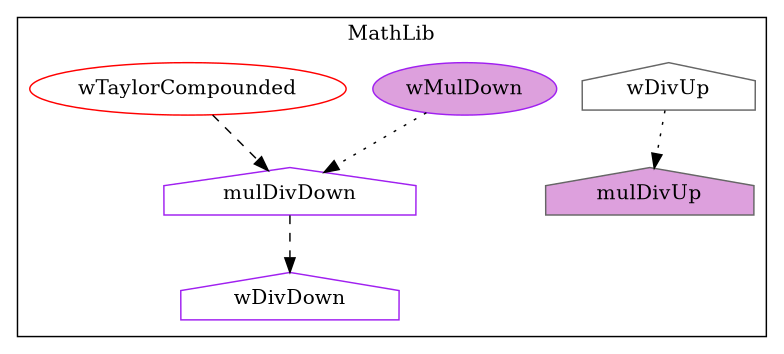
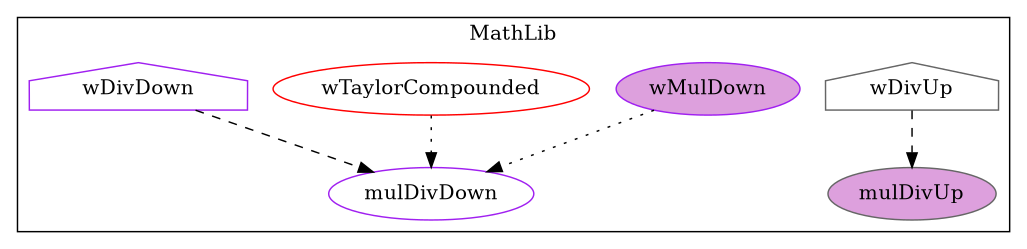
edge "wDivUp" -> "mulDivUp": style dotted -> dashed
edge "wTaylorCompounded" -> "mulDivDown": style dashed -> dotted
node "mulDivDown": shape house -> ellipse
node "mulDivUp": shape house -> ellipse
edge "mulDivDown" -> "wDivDown": reversed
